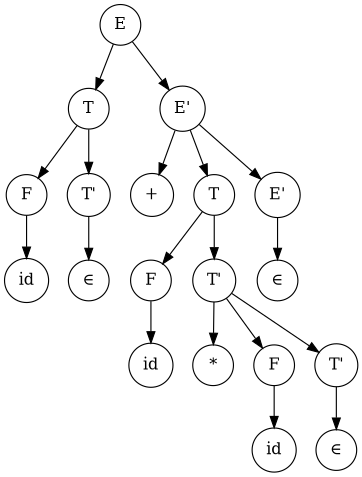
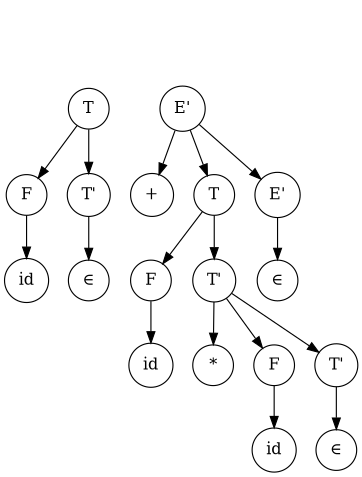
node "E": removed
